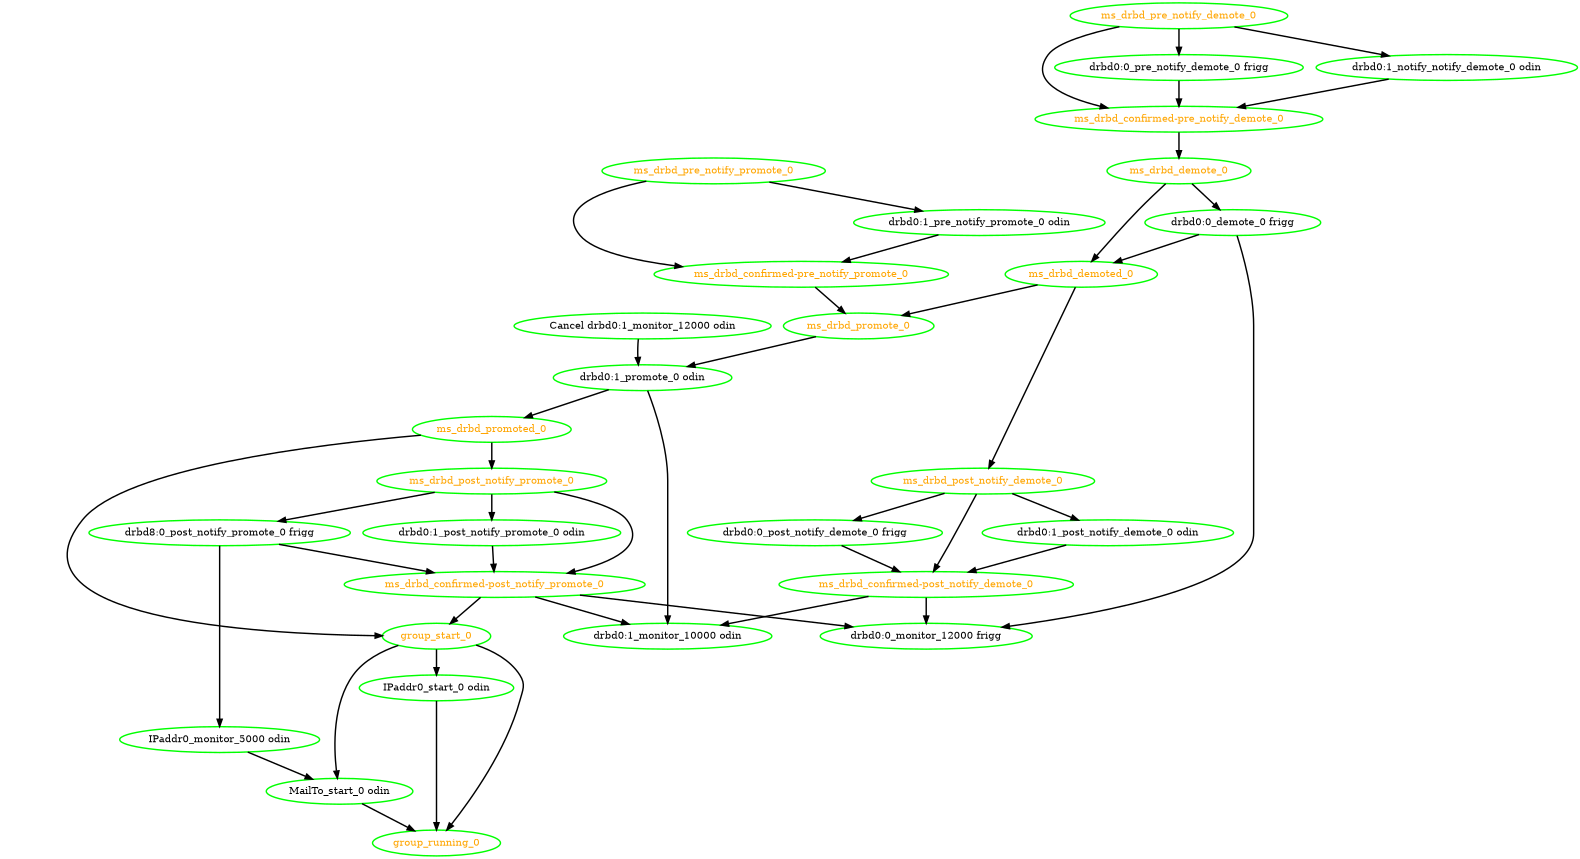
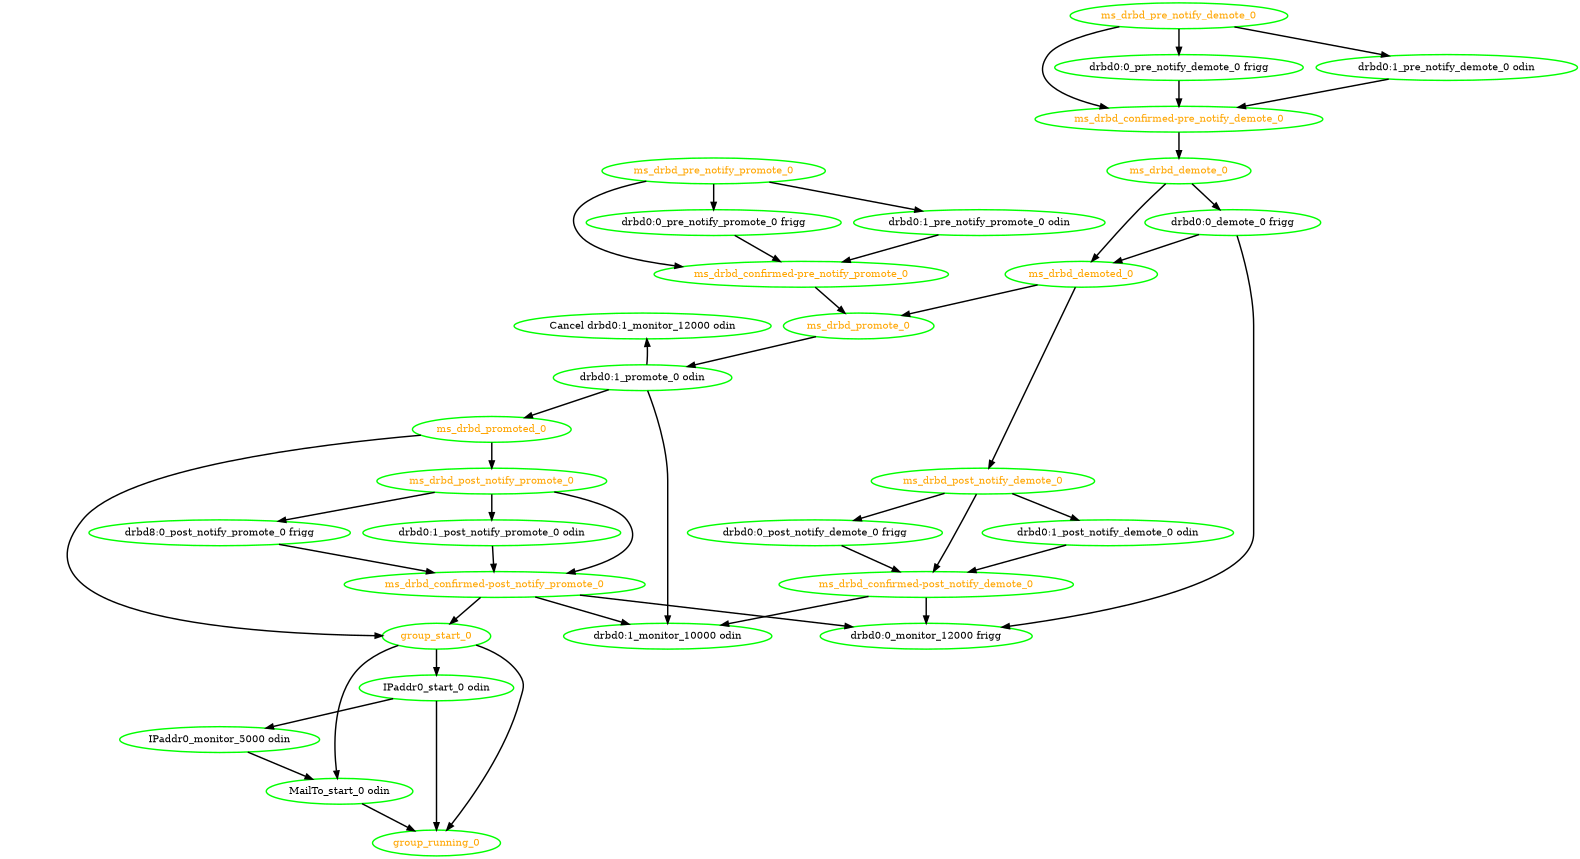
node "drbd0:1_notify_notify_demote_0 odin": label "drbd0:1_notify_notify_demote_0 odin" -> "drbd0:1_pre_notify_demote_0 odin"
node "drbd0:0_pre_notify_promote_0 frigg": added
edge "Cancel drbd0:1_monitor_12000 odin" -> "drbd0:1_promote_0 odin": reversed
edge "drbd8:0_post_notify_promote_0 frigg" -> "IPaddr0_monitor_5000 odin": now "IPaddr0_start_0 odin" -> "IPaddr0_monitor_5000 odin"
